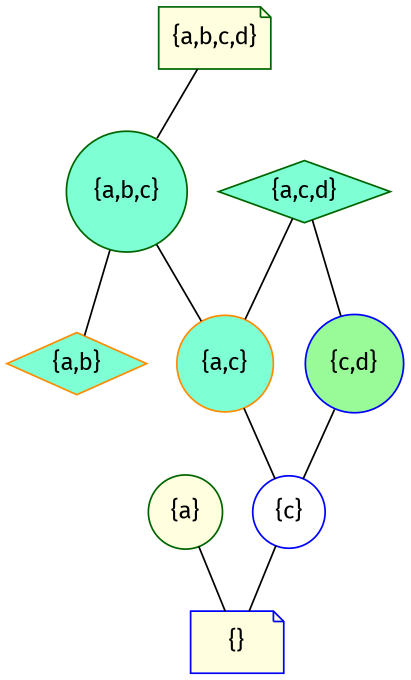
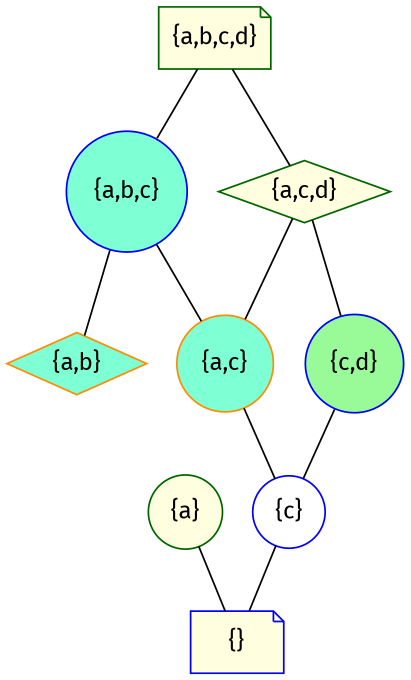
edge "{a,b,c,d}" -- "{a,c,d}": added
node "{a,b,c}": color darkgreen -> blue
node "{a,c,d}": fillcolor aquamarine -> lightyellow
